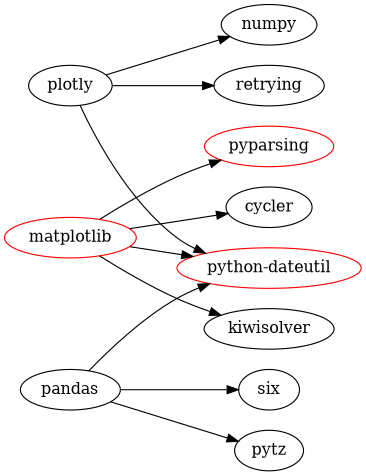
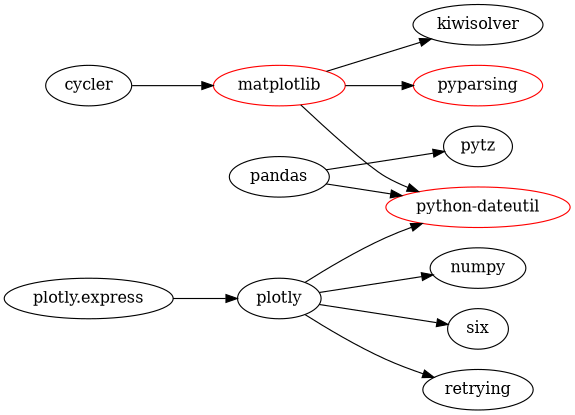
edge "matplotlib" -> "cycler": reversed
node "plotly.express": added
edge "pandas" -> "six": now "plotly" -> "six"
